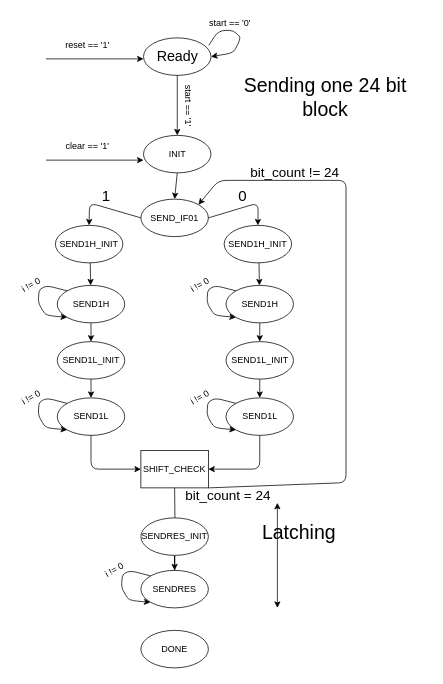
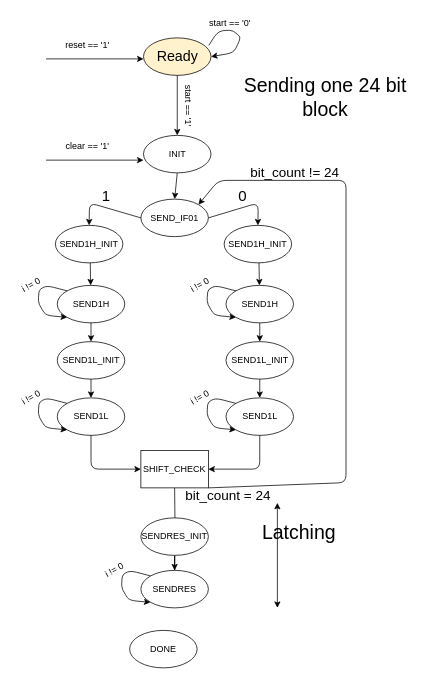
node "Ready": fillcolor #ffffff -> #fff2cc
node "DONE": moved (174, 649) -> (163, 649)
